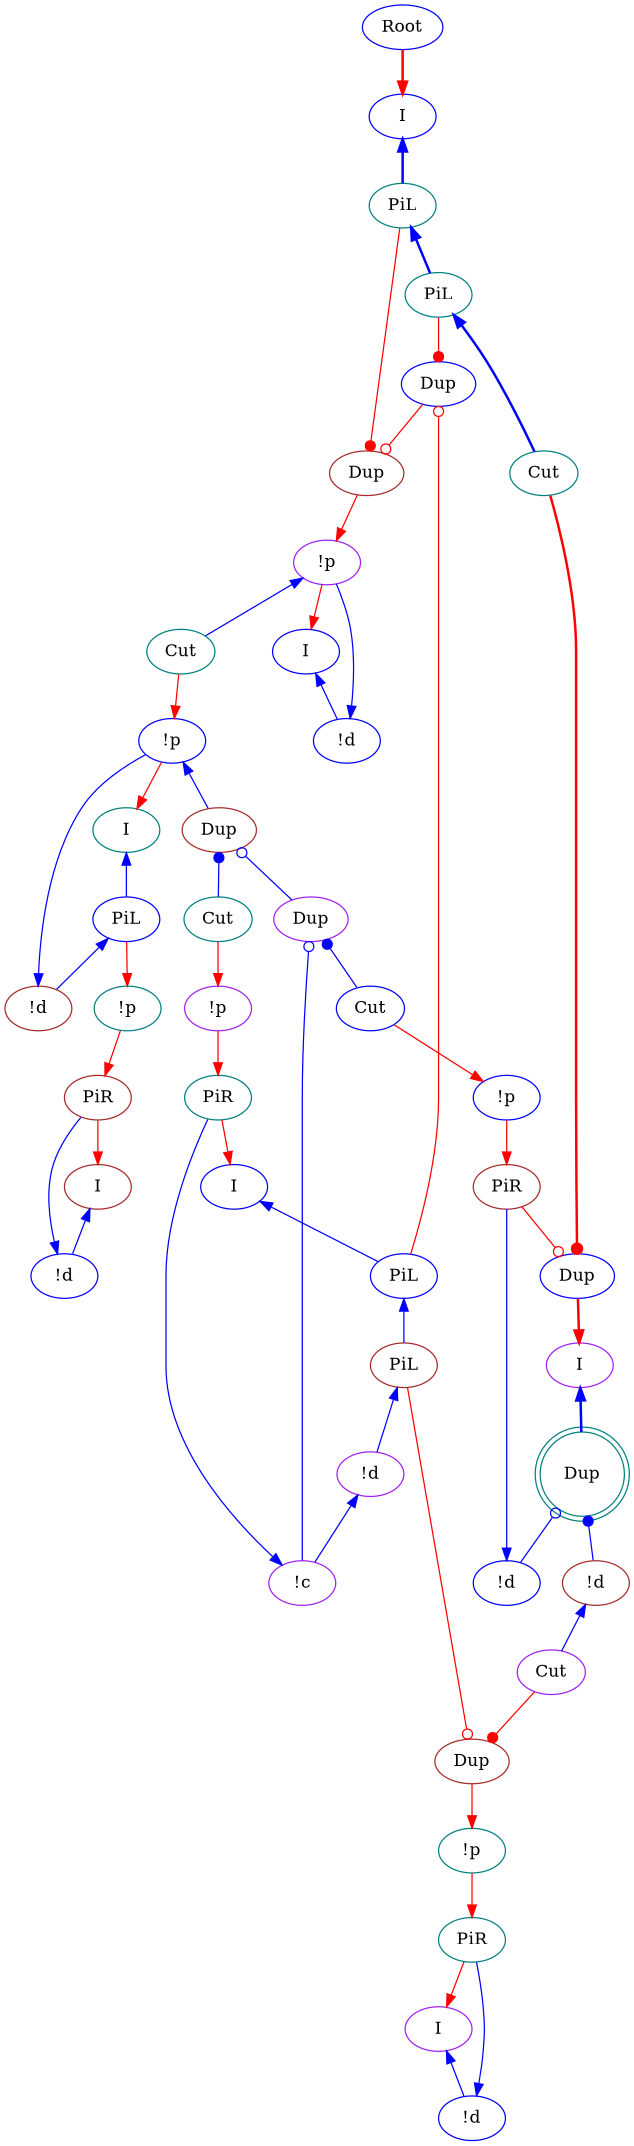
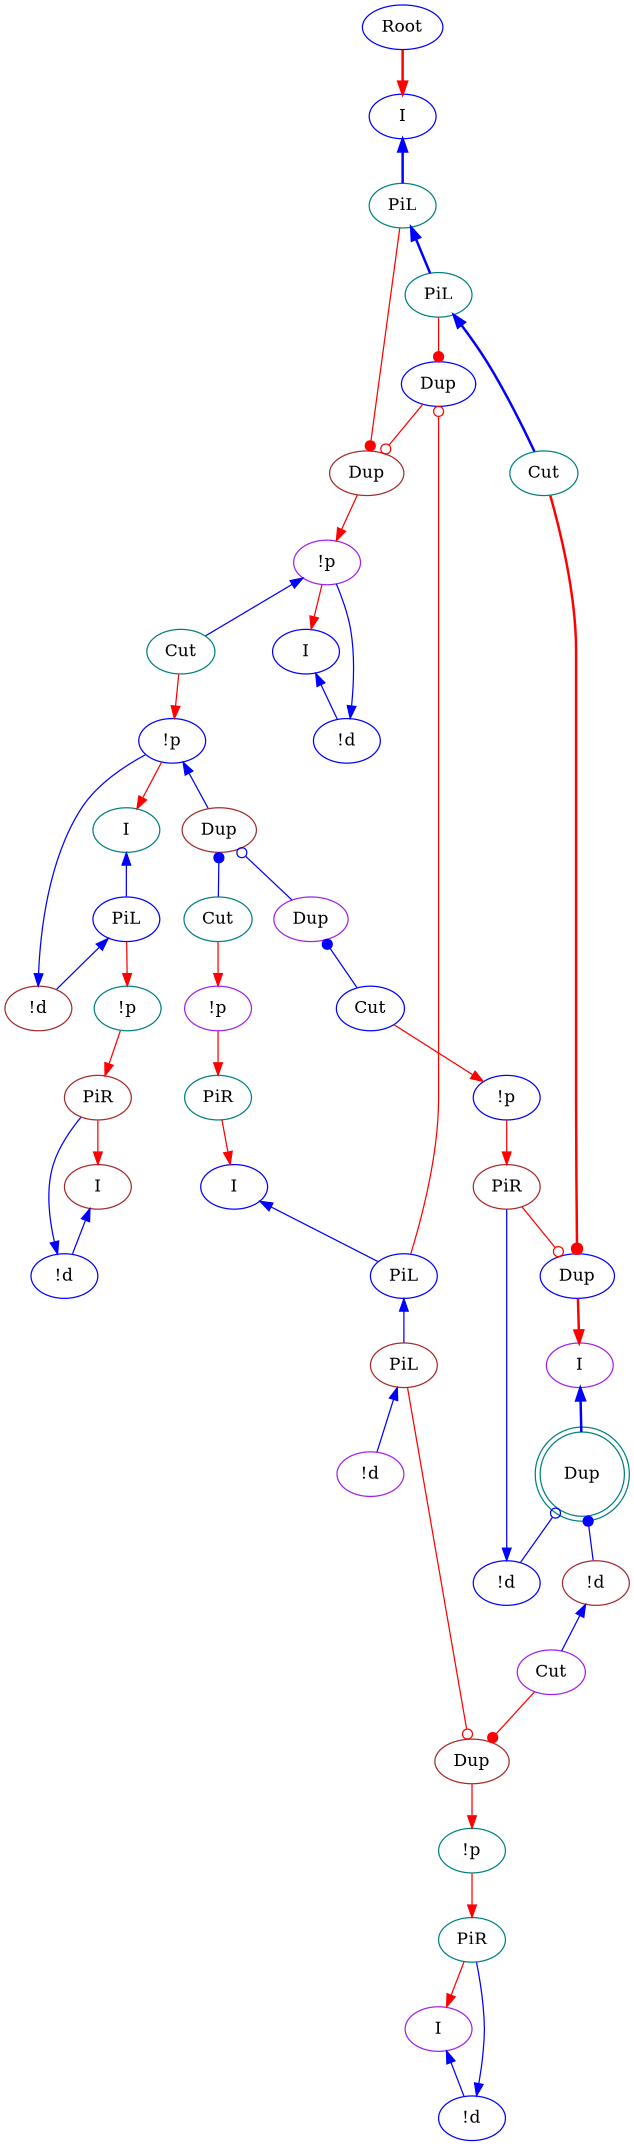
node "!c": removed
